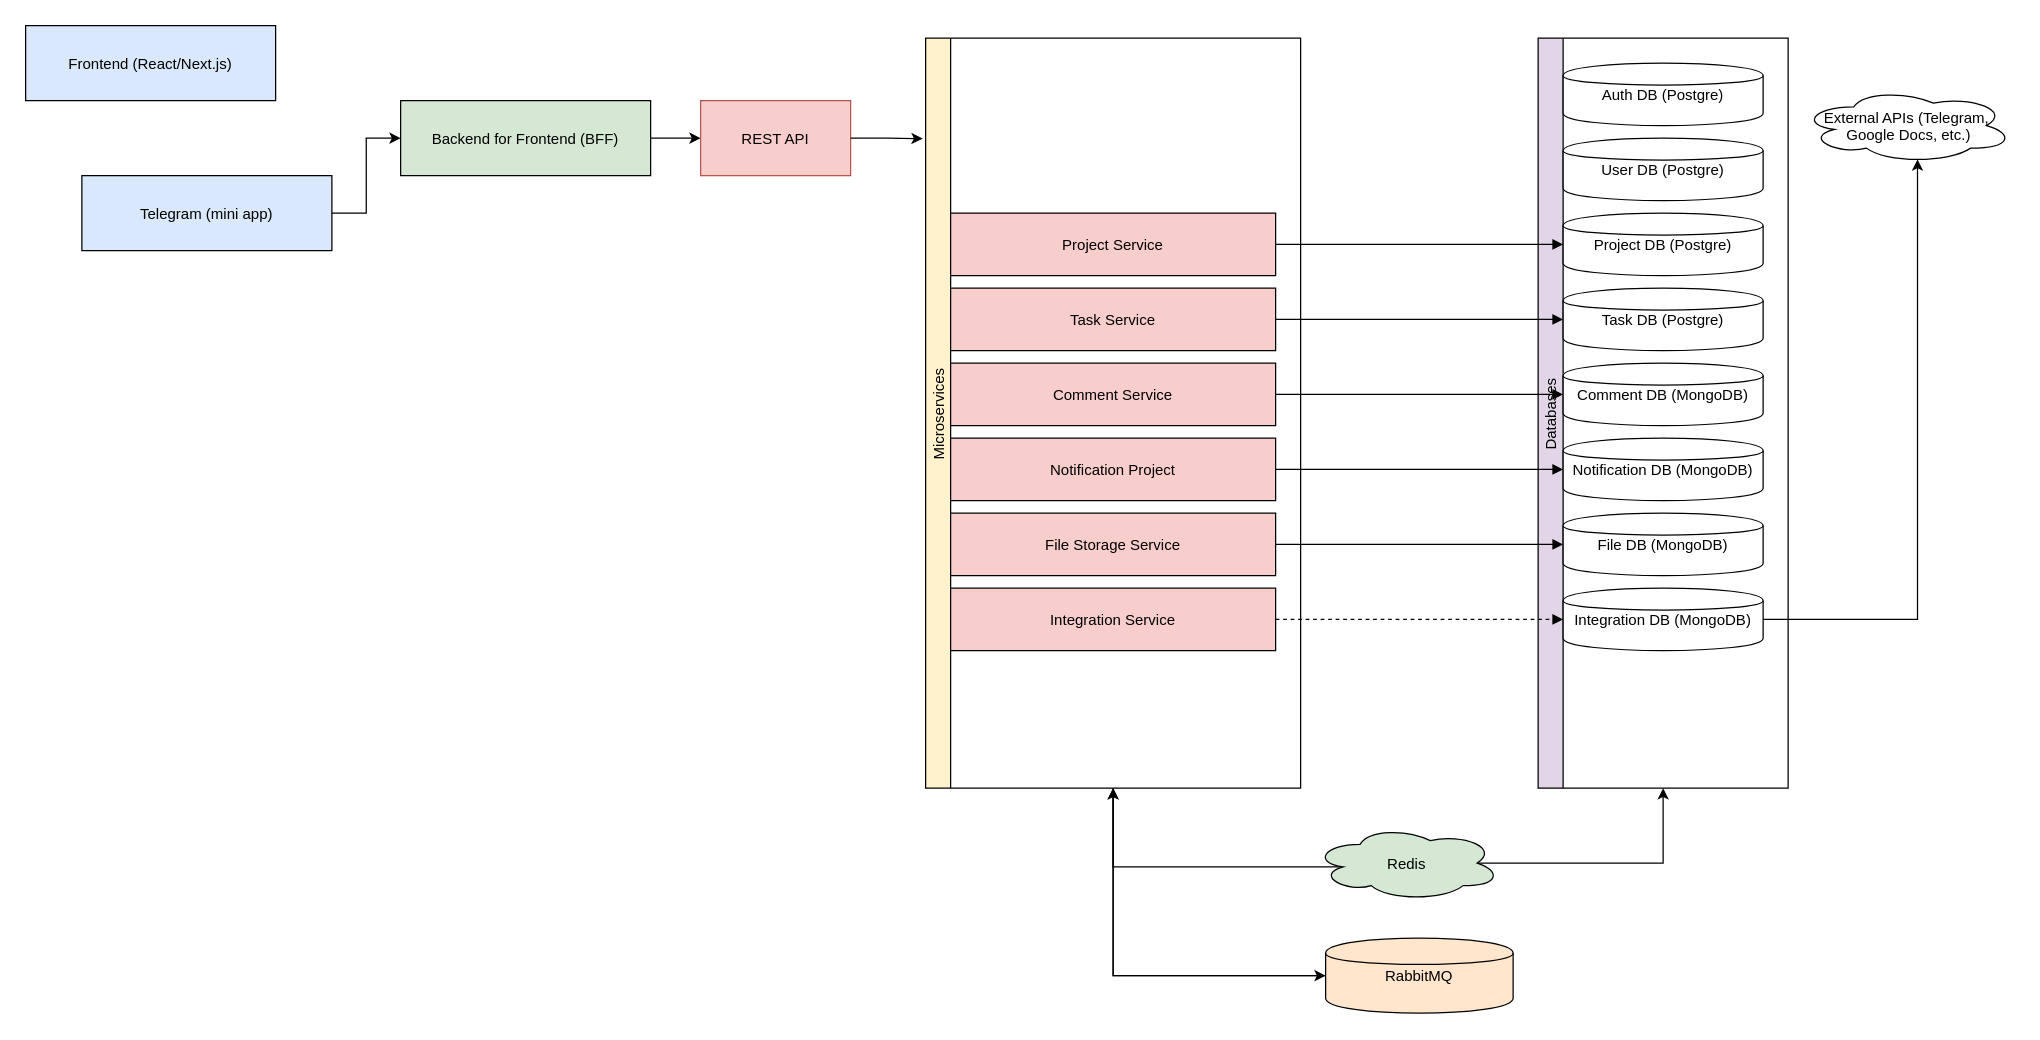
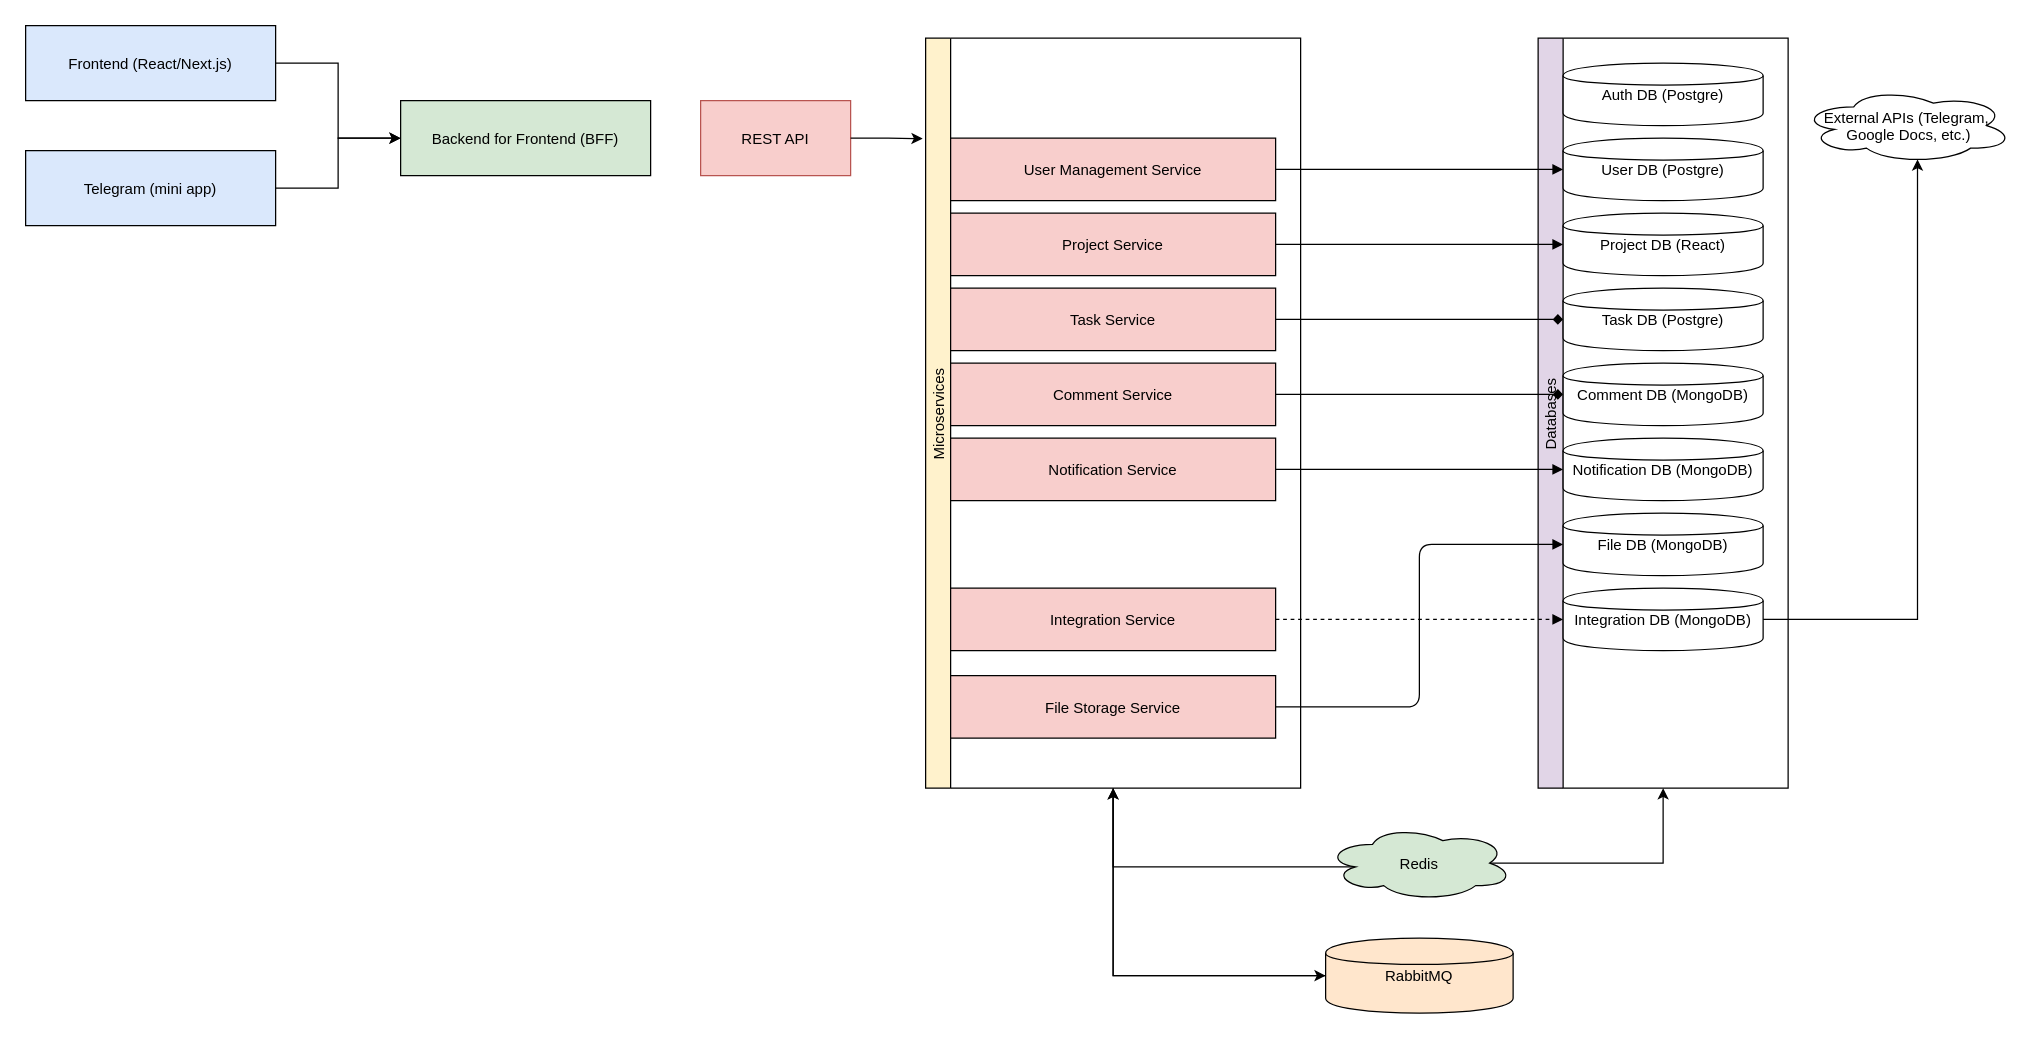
edge "Frontend (React/Next.js)" -> "Backend for Frontend (BFF)": added
edge "Backend for Frontend (BFF)" -> "REST API": removed
node "User Management Service": added
edge "User Management Service" -> "User DB (Postgre)": added
node "Telegram (mini app)": moved (207, 213) -> (151, 188)
node "Project DB (Postgre)": label "Project DB (Postgre)" -> "Project DB (React)"
edge "Task Service" -> "Task DB (Postgre)": arrowhead block -> diamond
edge "Comment Service" -> "Comment DB (MongoDB)": arrowhead block -> diamond
node "Notification Project": label "Notification Project" -> "Notification Service"
node "File Storage Service": moved (1113, 544) -> (1113, 707)
node "Redis": moved (1407, 863) -> (1419, 863)
